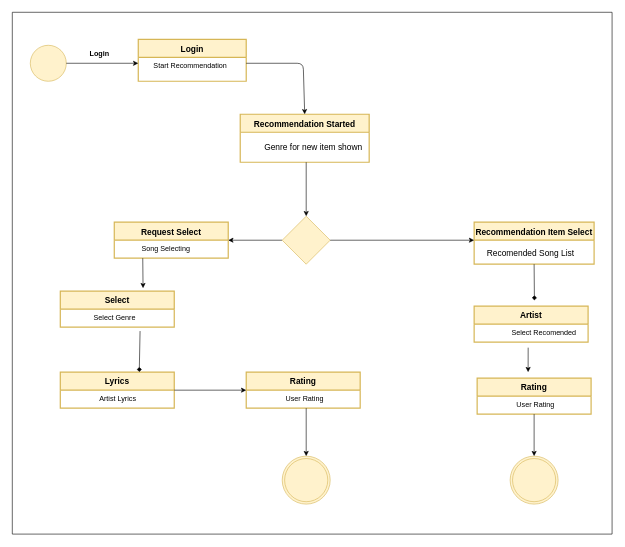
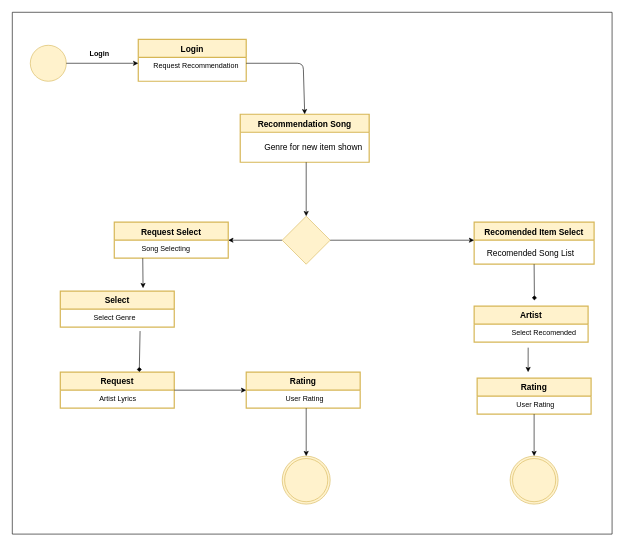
node "Start Recommendation": label "Start Recommendation" -> "Request Recommendation"
node "Recommendation Started": label "Recommendation Started" -> "Recommendation Song"
node "Recommendation Item Select": label "Recommendation Item Select" -> "Recomended Item Select"
node "Lyrics": label "Lyrics" -> "Request"
